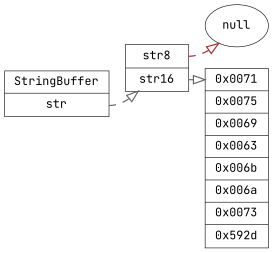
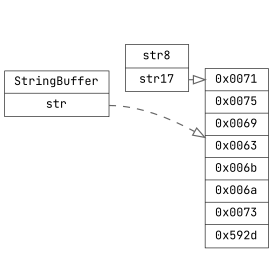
node "null": removed
node "str8": text "str16" -> "str17"
edge "StringBuffer" -> "str8": now "StringBuffer" -> "0x0071"
